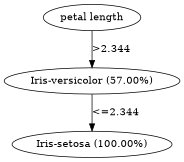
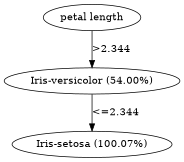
node "Iris-versicolor (57.00%)": label "Iris-versicolor (57.00%)" -> "Iris-versicolor (54.00%)"
node "Iris-setosa (100.00%)": label "Iris-setosa (100.00%)" -> "Iris-setosa (100.07%)"
